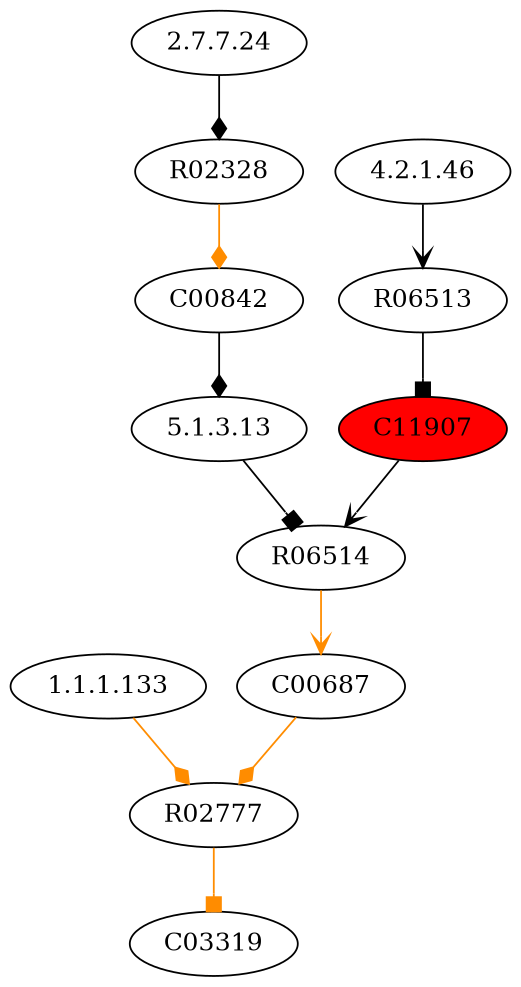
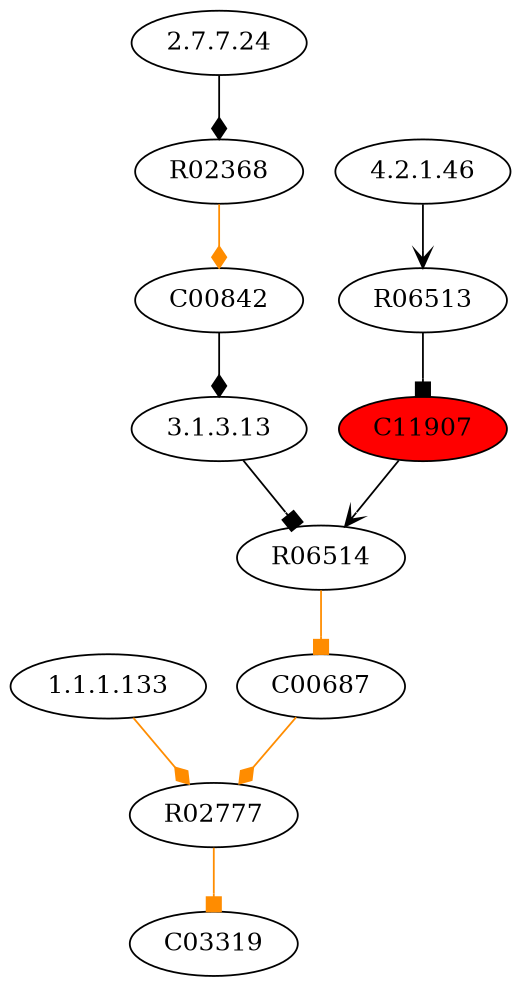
node "R02328": label "R02328" -> "R02368"
node "5.1.3.13": label "5.1.3.13" -> "3.1.3.13"
edge "R06514" -> "C00687": arrowhead vee -> box
